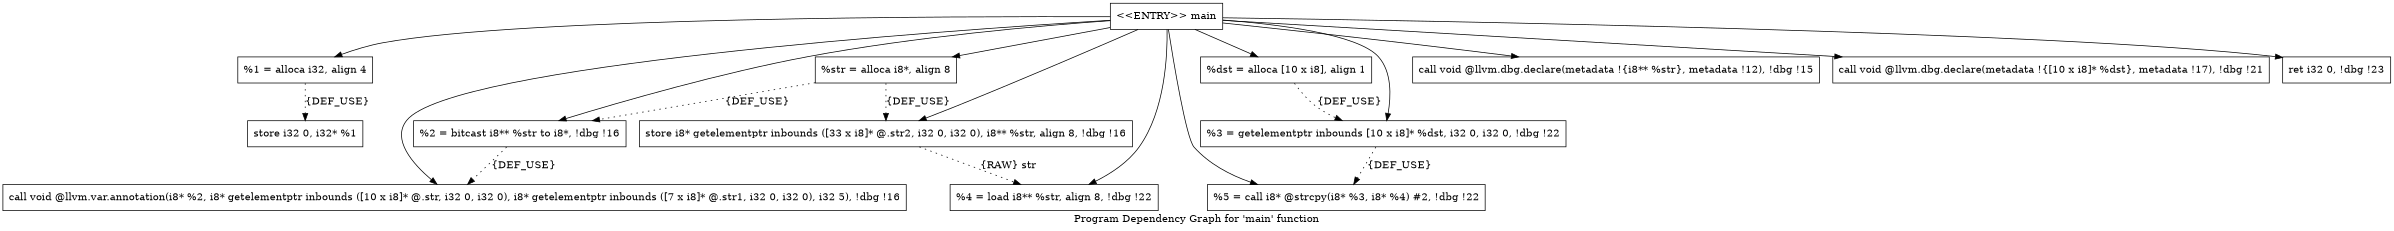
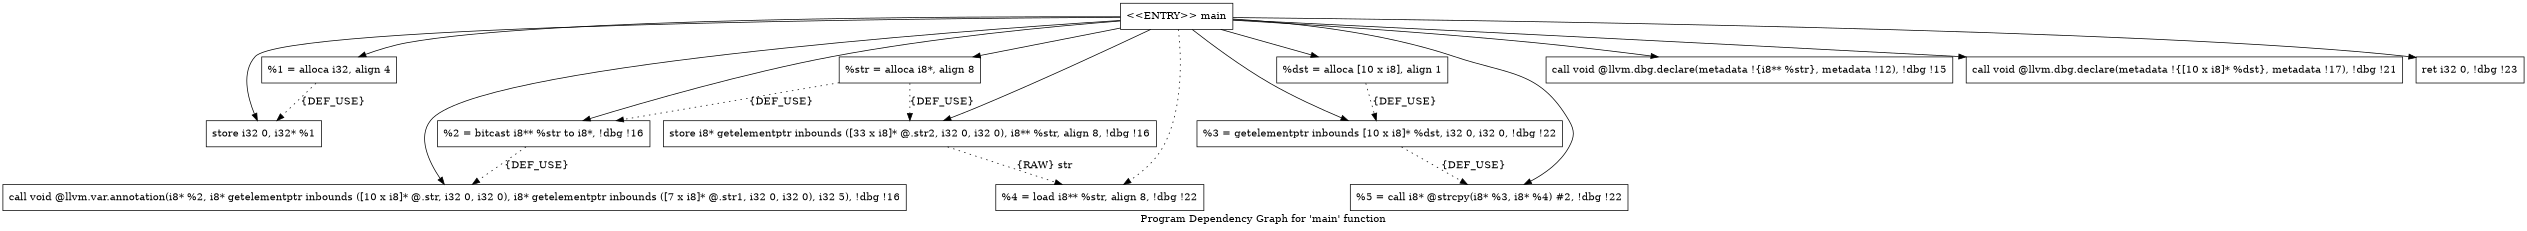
edge "<<ENTRY>> main" -> "store i32 0, i32* %1": added
edge "<<ENTRY>> main" -> "%4 = load i8** %str, align 8, !dbg !22": style solid -> dotted
